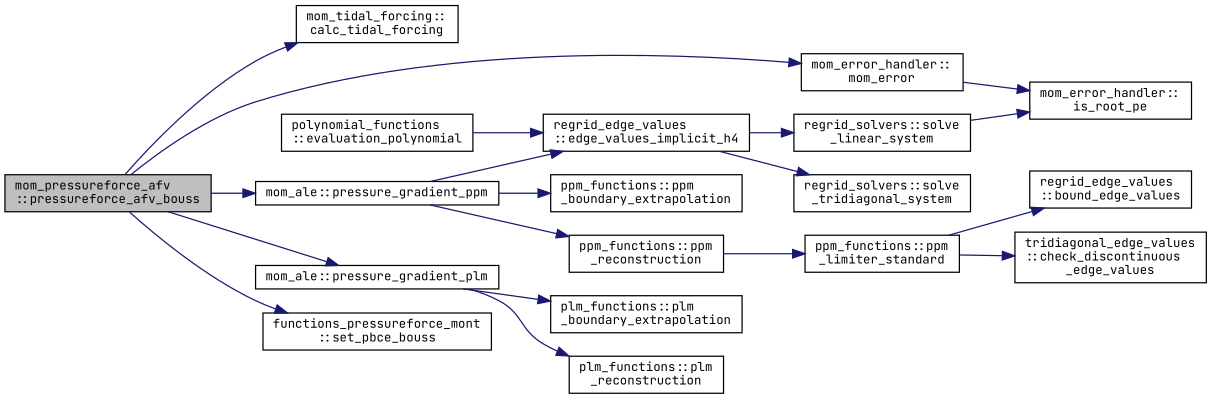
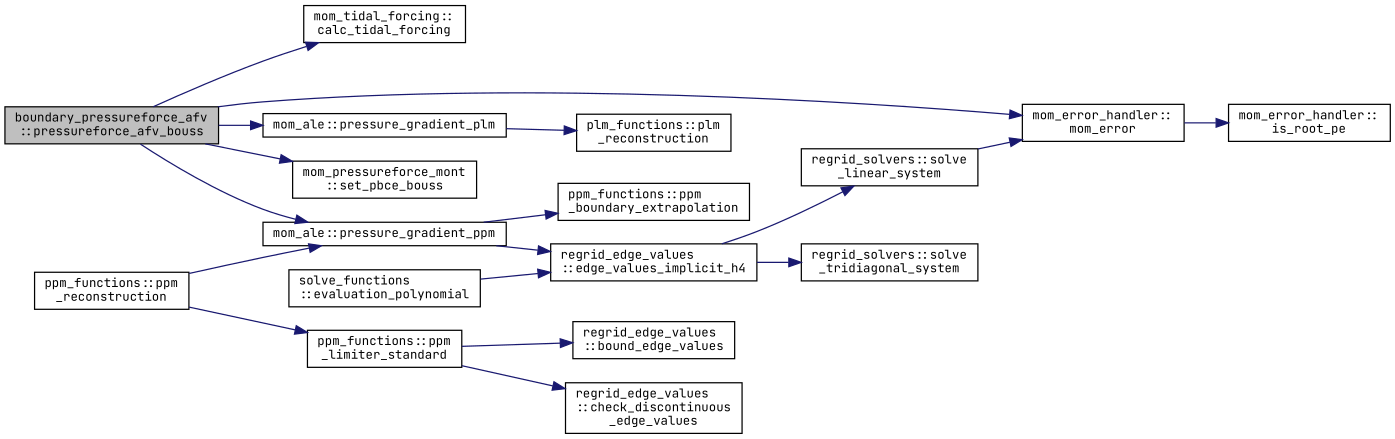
edge "regrid_solvers::solve _linear_system" -> "mom_error_handler:: is_root_pe": now "regrid_solvers::solve _linear_system" -> "mom_error_handler:: mom_error"
node "polynomial_functions ::evaluation_polynomial": label "polynomial_functions ::evaluation_polynomial" -> "solve_functions ::evaluation_polynomial"
node "mom_pressureforce_afv ::pressureforce_afv_bouss": label "mom_pressureforce_afv ::pressureforce_afv_bouss" -> "boundary_pressureforce_afv ::pressureforce_afv_bouss"
edge "mom_ale::pressure_gradient_ppm" -> "ppm_functions::ppm _reconstruction": reversed
node "tridiagonal_edge_values ::check_discontinuous _edge_values": label "tridiagonal_edge_values ::check_discontinuous _edge_values" -> "regrid_edge_values ::check_discontinuous _edge_values"
node "plm_functions::plm _boundary_extrapolation": removed
node "functions_pressureforce_mont ::set_pbce_bouss": label "functions_pressureforce_mont ::set_pbce_bouss" -> "mom_pressureforce_mont ::set_pbce_bouss"
